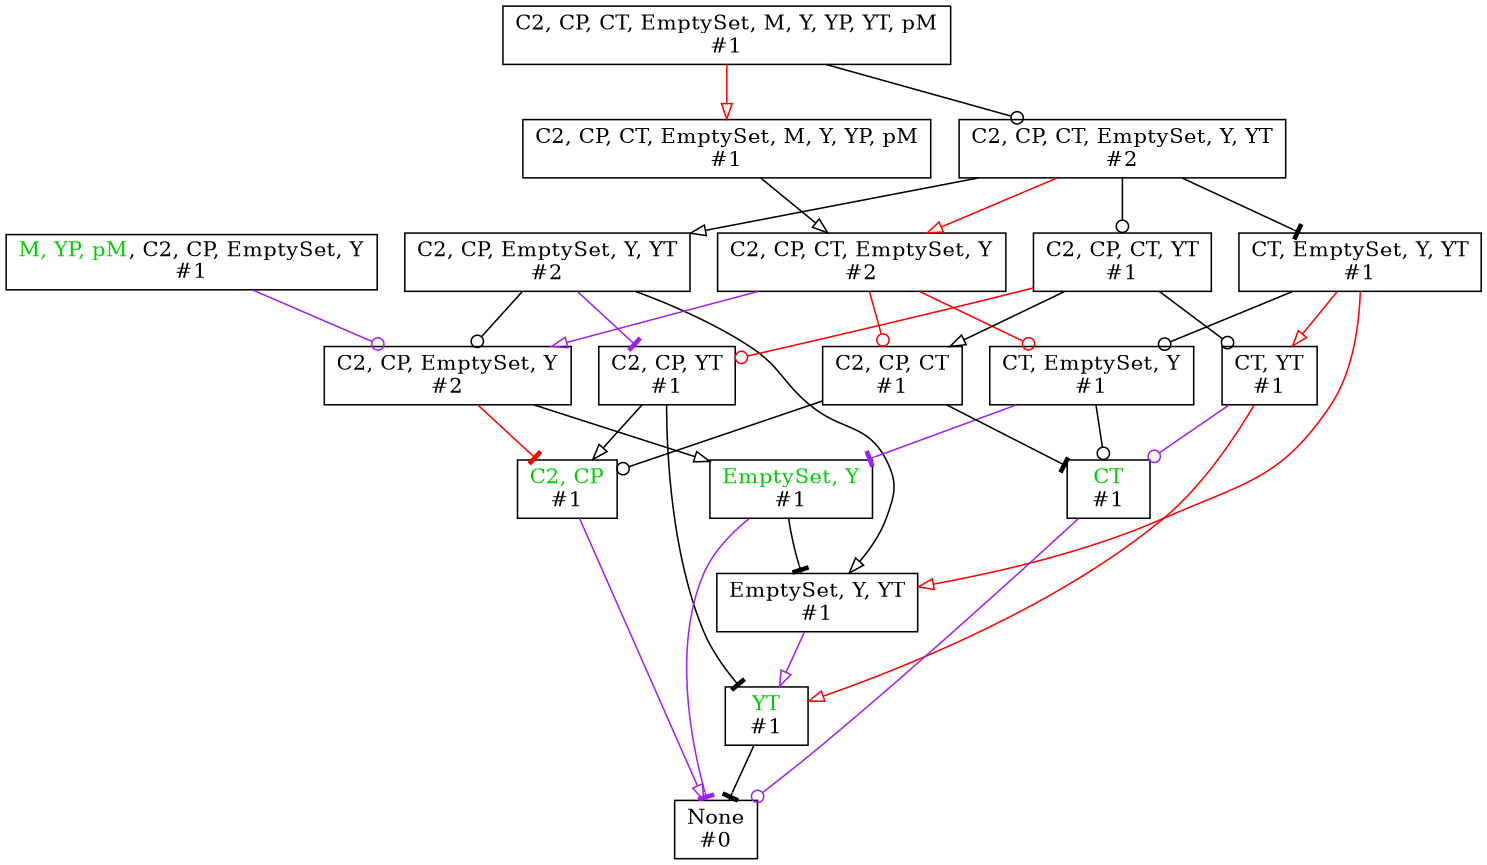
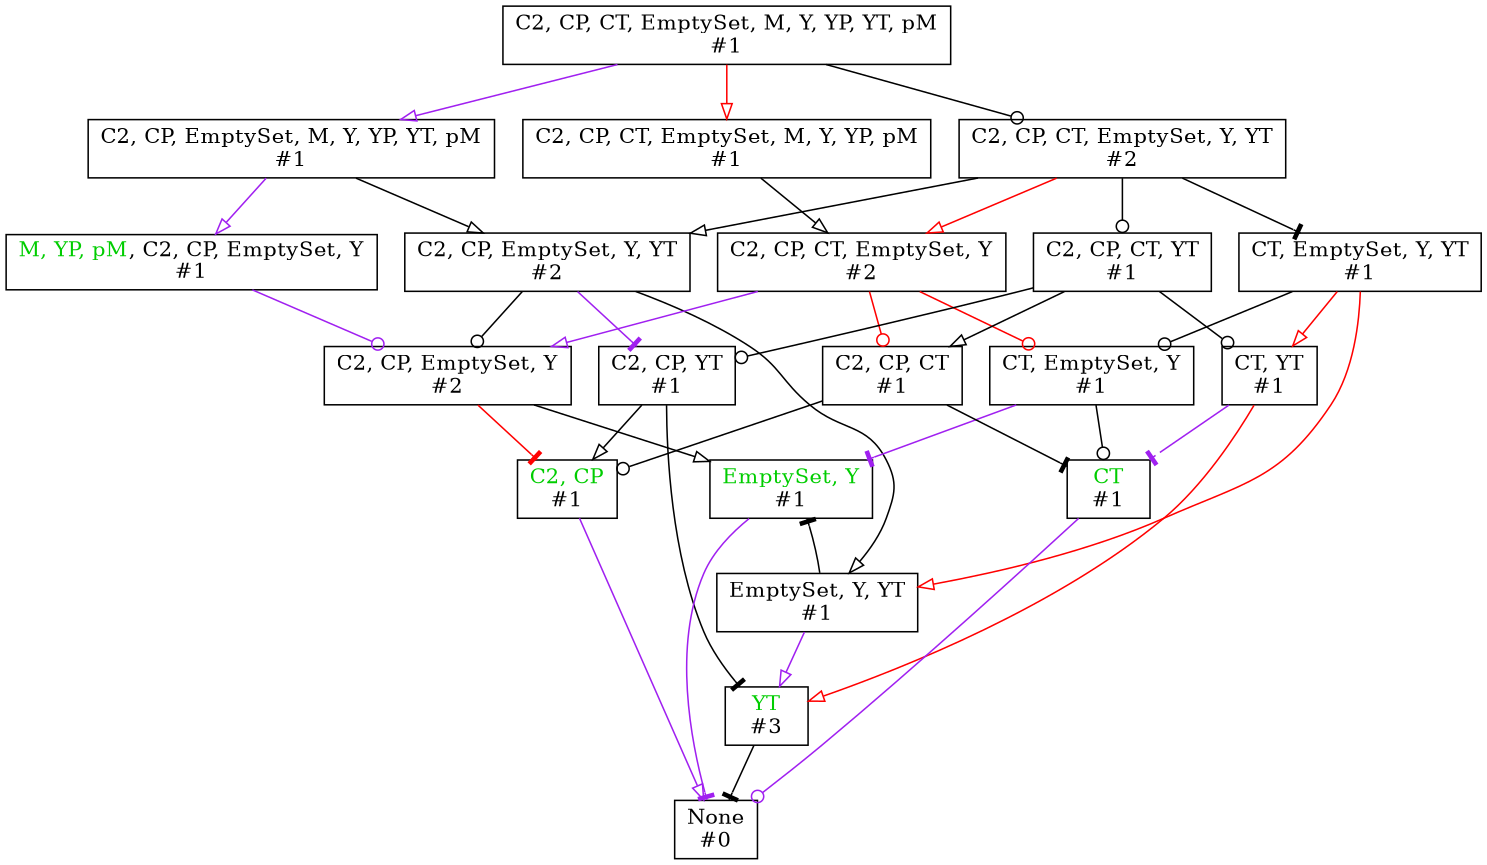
node "C2, CP, EmptySet, M, Y, YP, YT, pM": added
edge "C2, CP, CT, YT" -> "C2, CP, YT": color red -> black
edge "CT, YT" -> "CT": arrowhead odot -> tee
edge "EmptySet, Y" -> "EmptySet, Y, YT": reversed
node "YT": text "#1" -> "#3"
